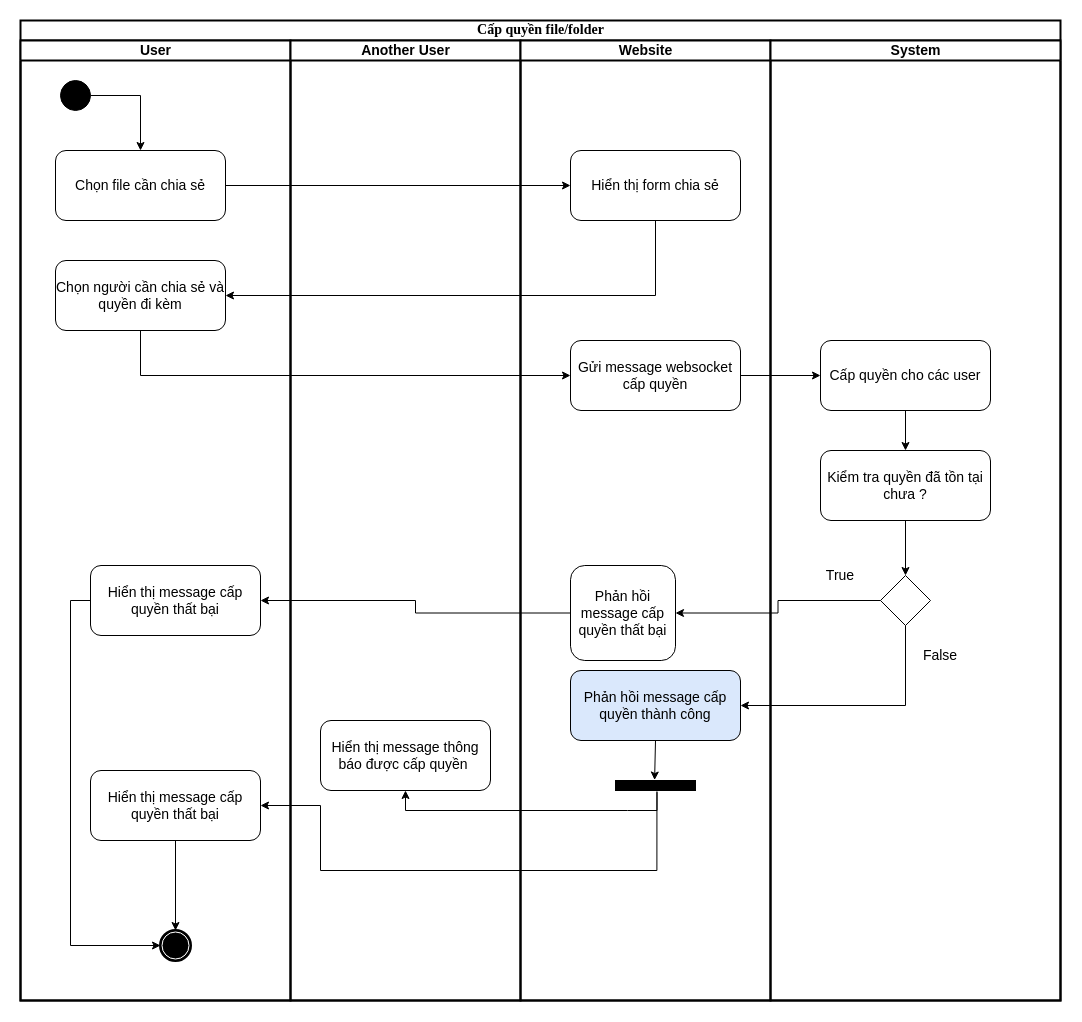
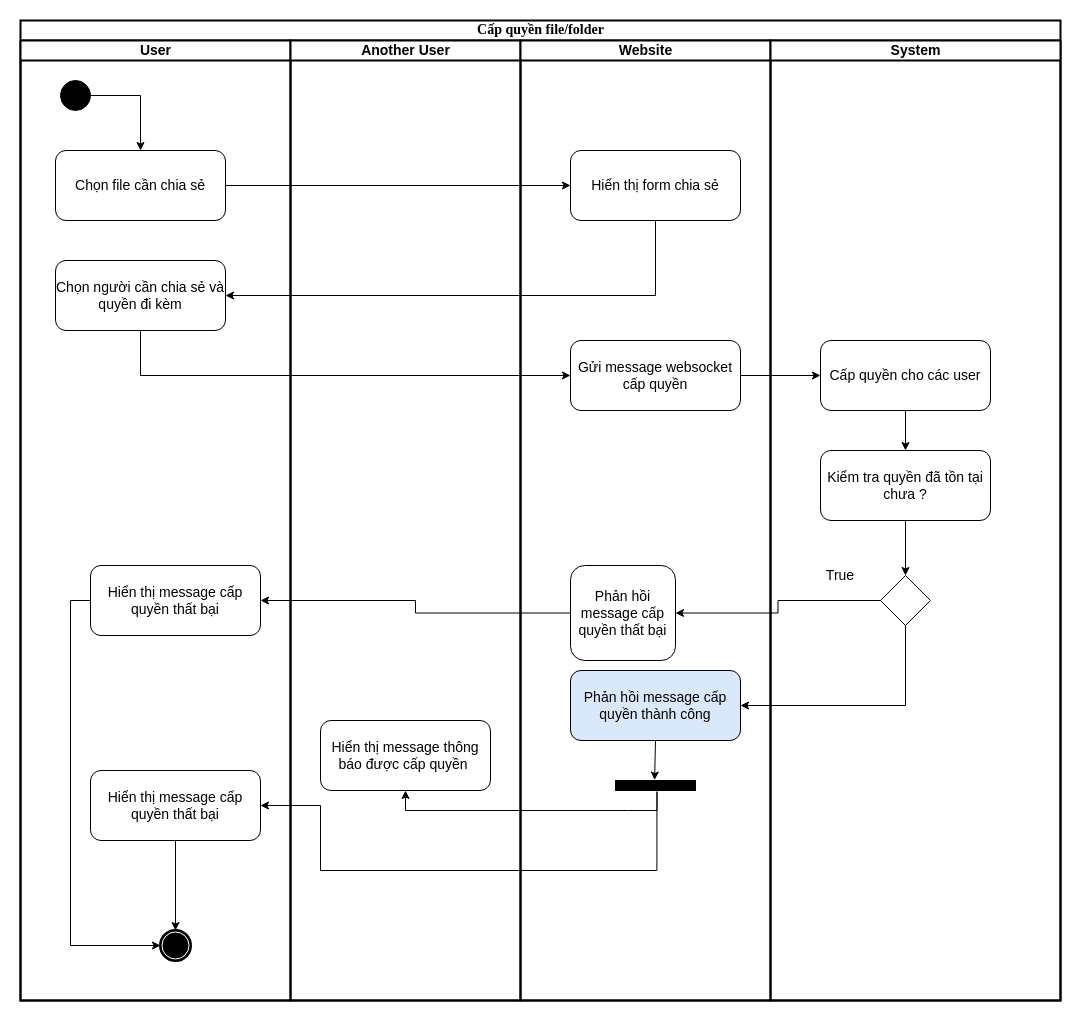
node "False": removed
